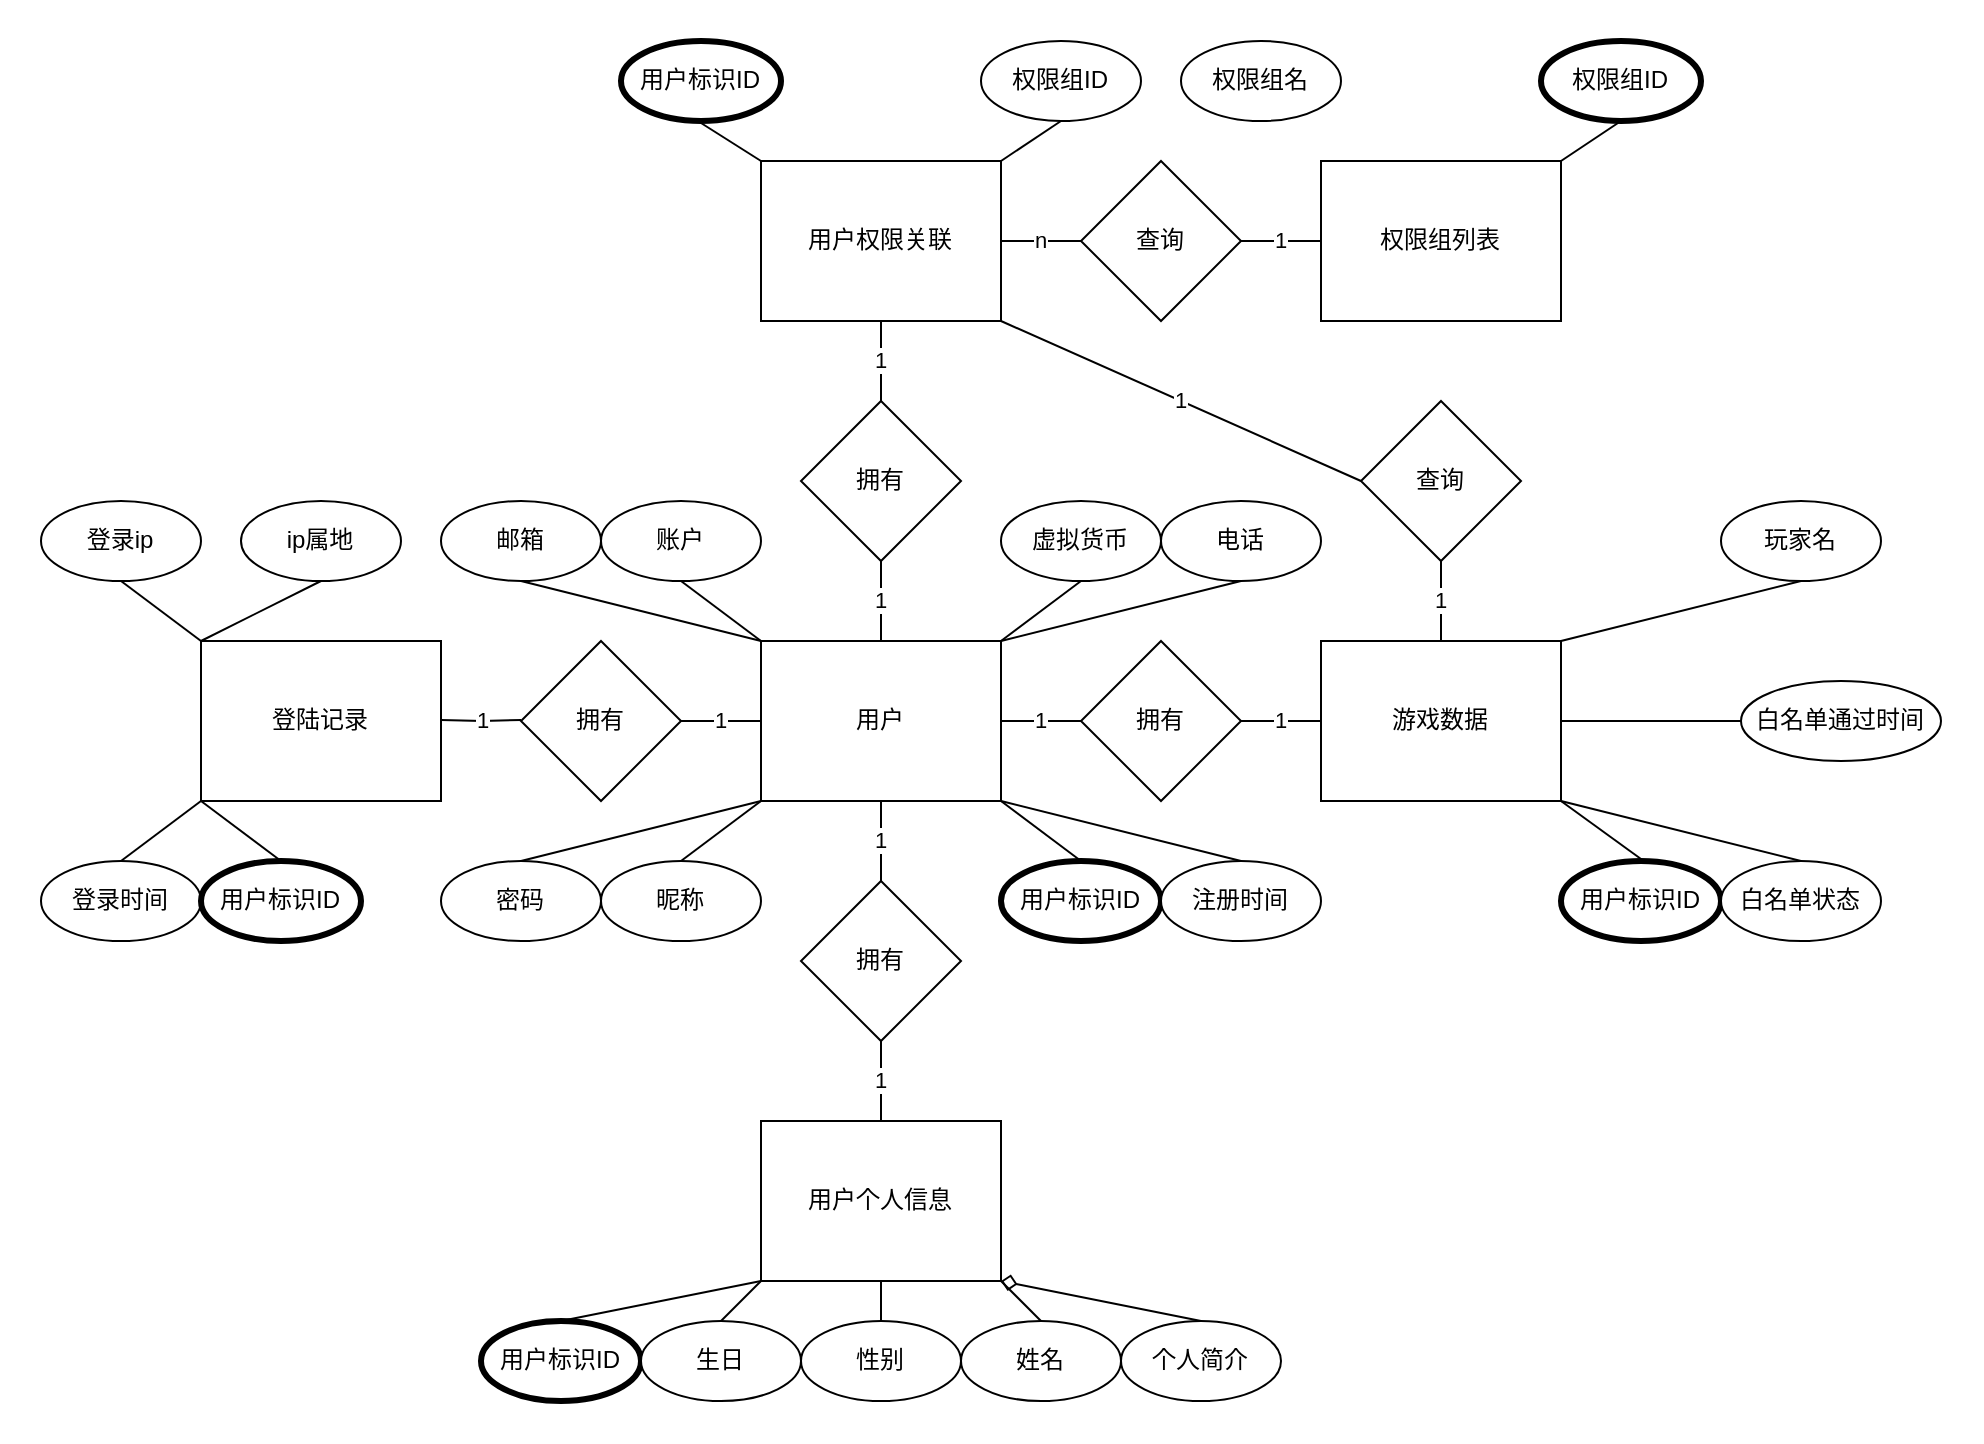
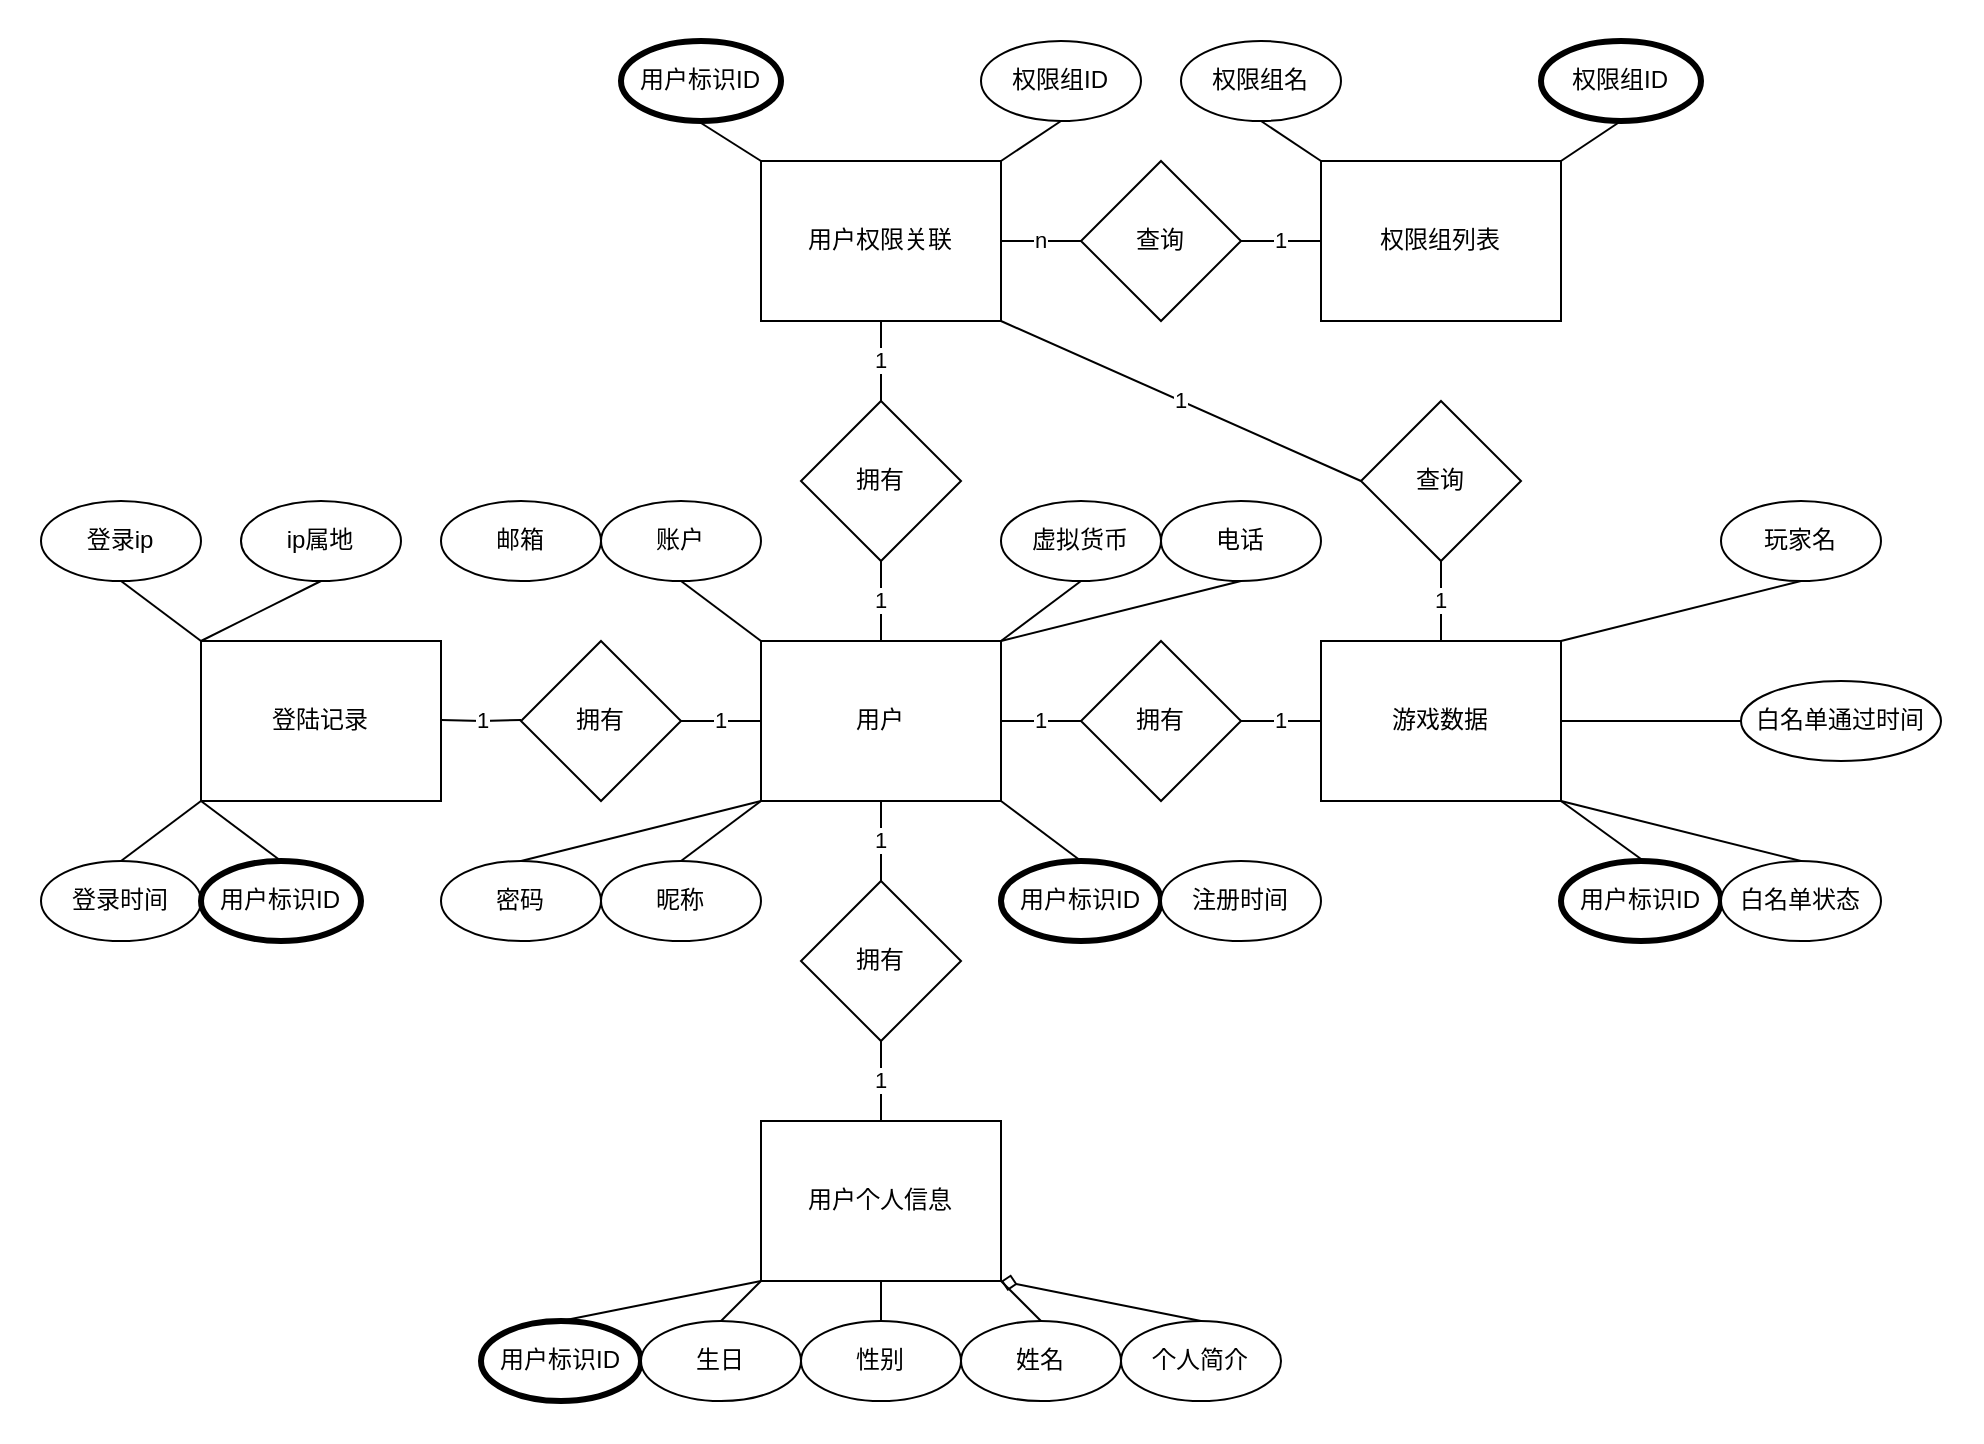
edge "权限组名" -- "权限组列表": added
edge "邮箱" -- "用户": removed
edge "用户" -- "注册时间": removed
